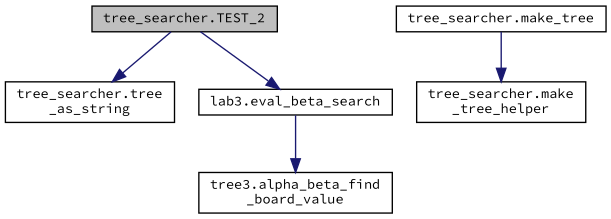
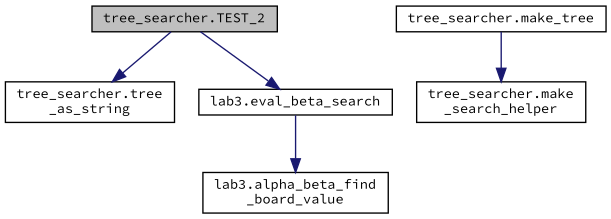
node "tree_searcher.make _tree_helper": label "tree_searcher.make _tree_helper" -> "tree_searcher.make _search_helper"
node "tree3.alpha_beta_find _board_value": label "tree3.alpha_beta_find _board_value" -> "lab3.alpha_beta_find _board_value"
